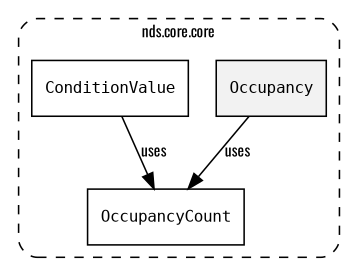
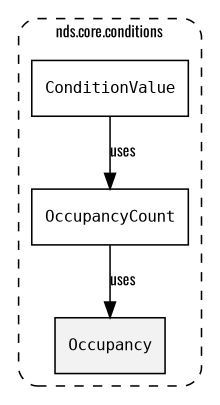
cluster "nds.core.core": label "nds.core.core" -> "nds.core.conditions"
edge "Occupancy" -> "OccupancyCount": reversed
